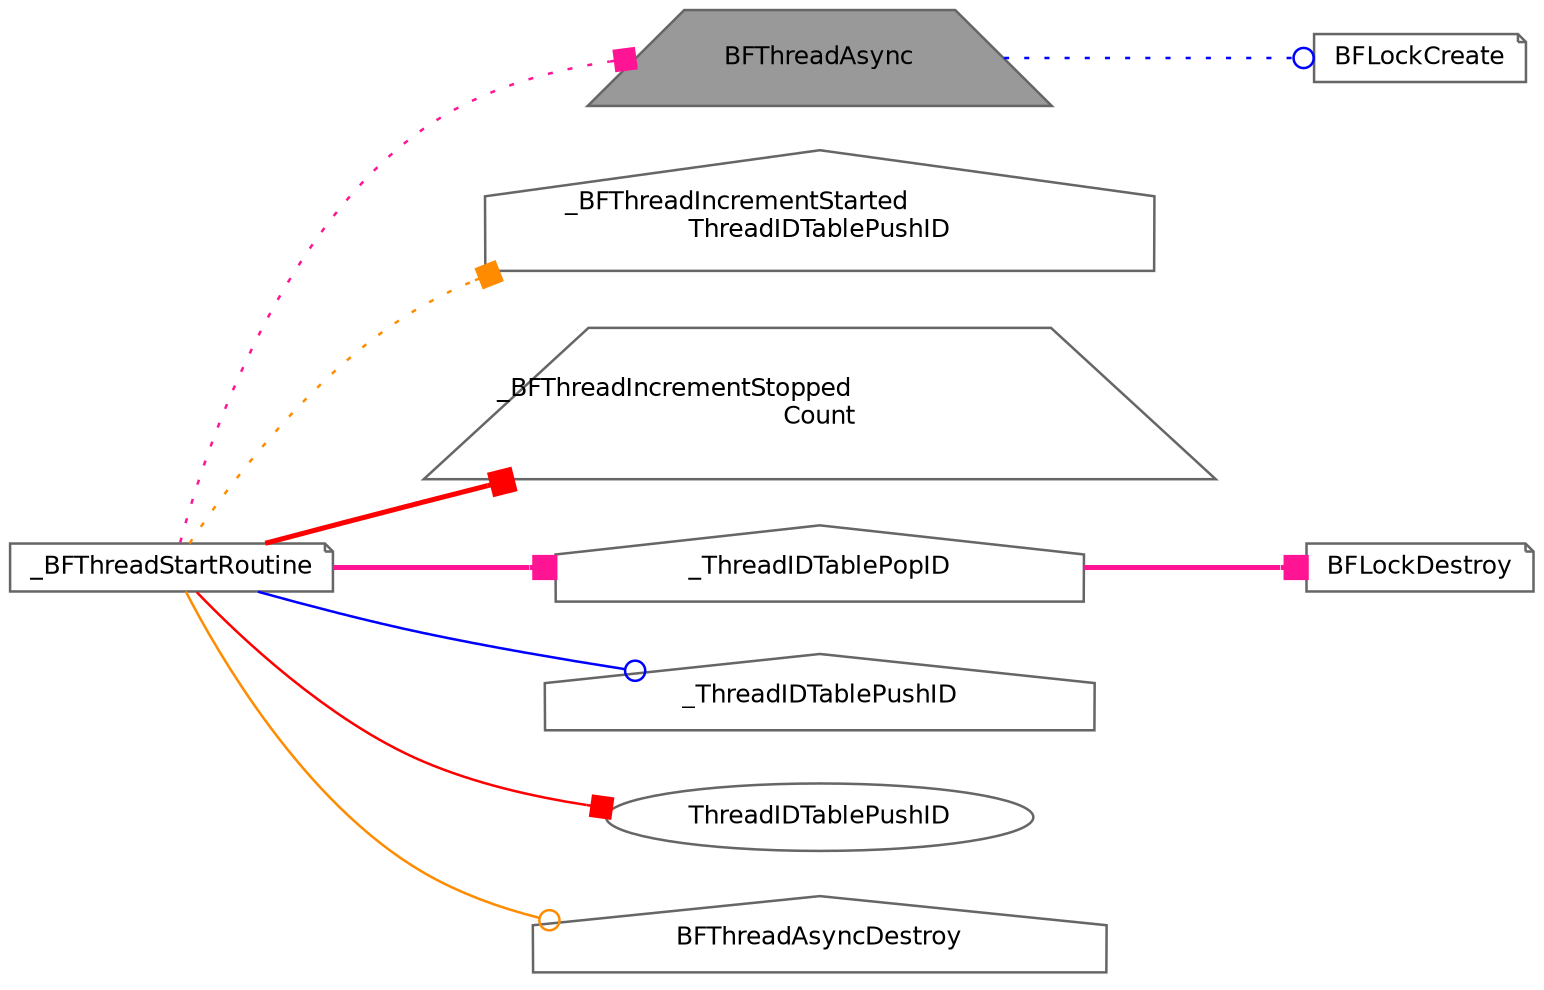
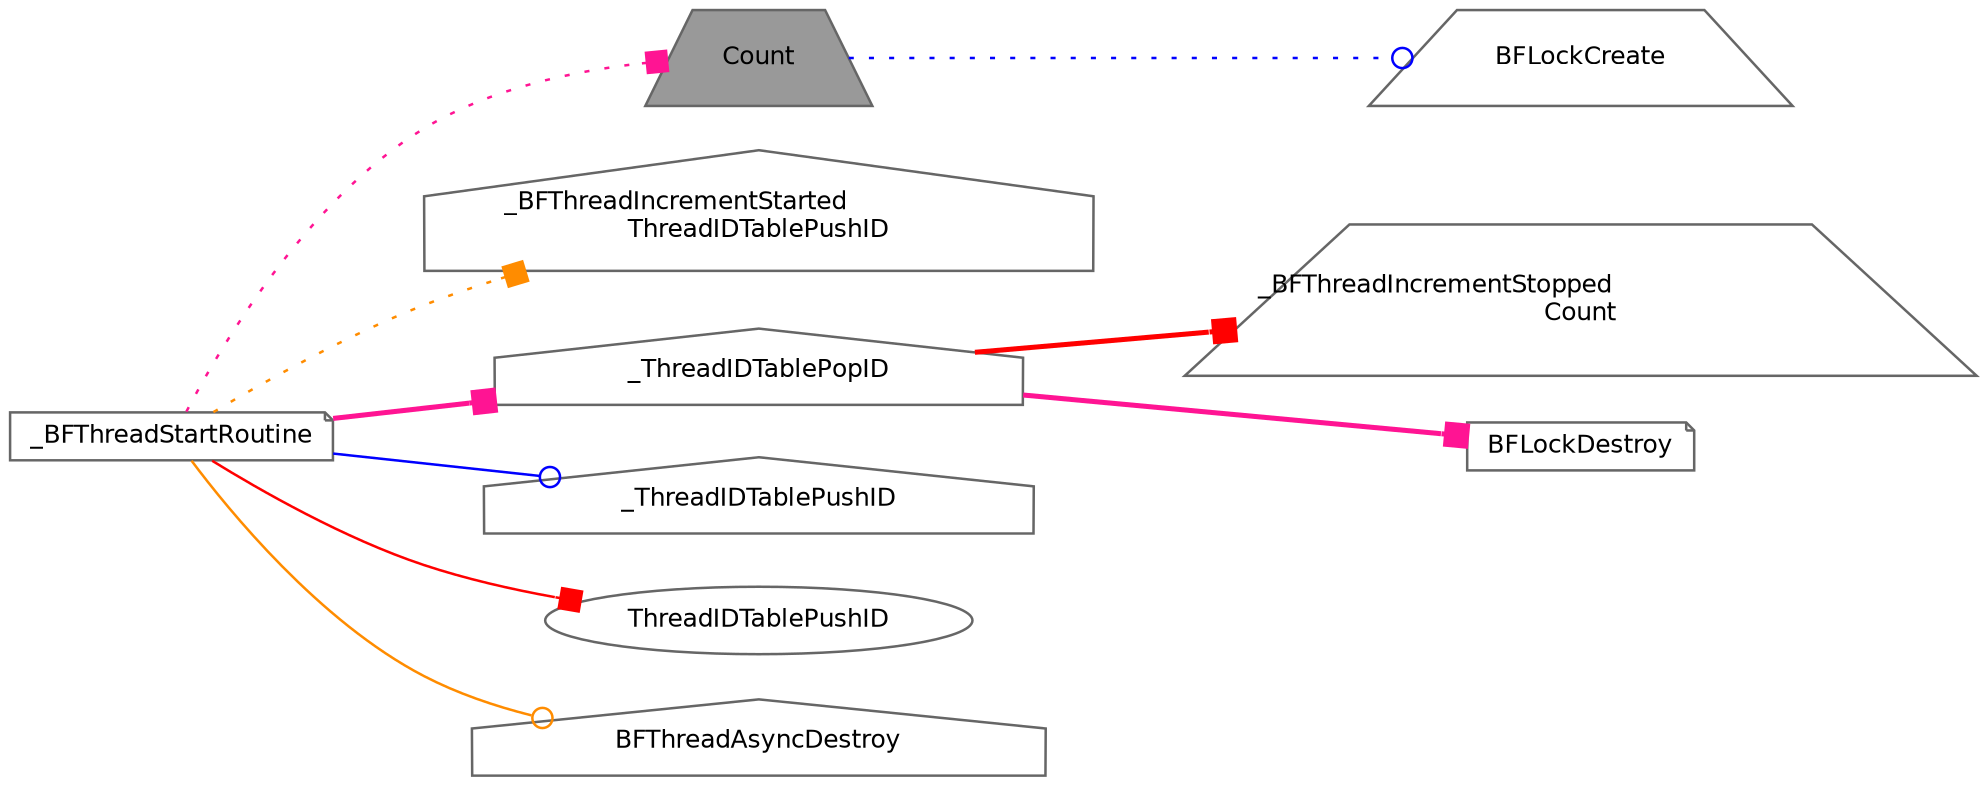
node "BFThreadAsync": label "BFThreadAsync" -> "Count"
node "BFLockCreate": shape note -> trapezium
edge "_BFThreadStartRoutine" -> "_BFThreadIncrementStopped Count": now "_ThreadIDTablePopID" -> "_BFThreadIncrementStopped Count"
